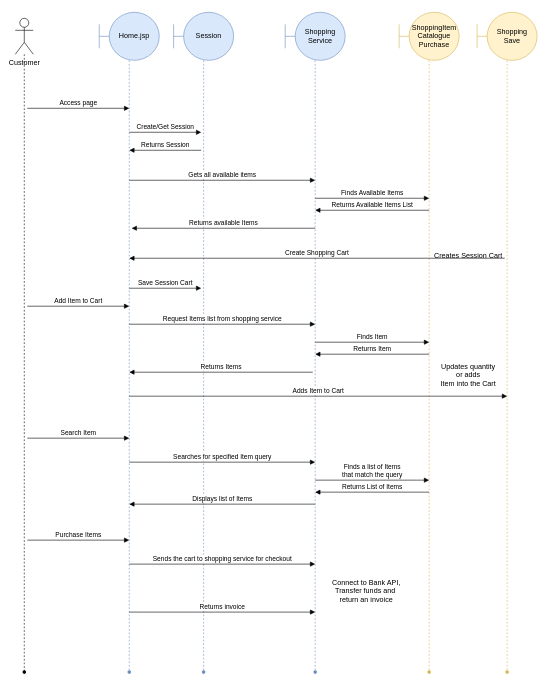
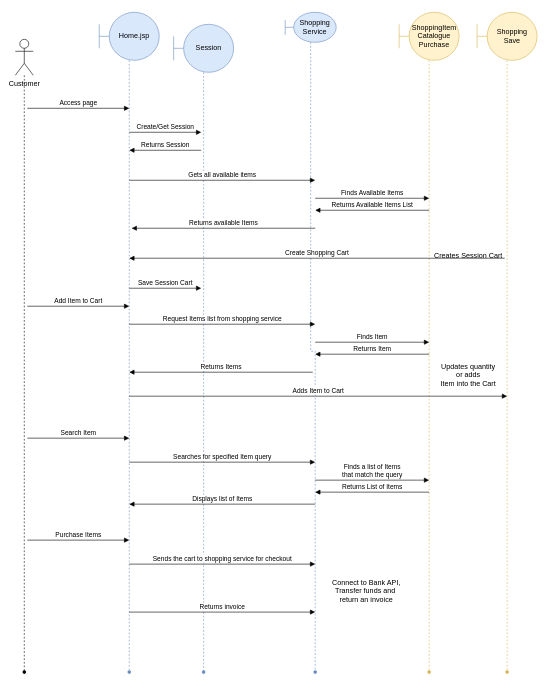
node "Customer": moved (24, 36) -> (24, 57)
node "Session": moved (204, 36) -> (204, 48)
node "Shopping Service": size 60x48 -> 51x30
